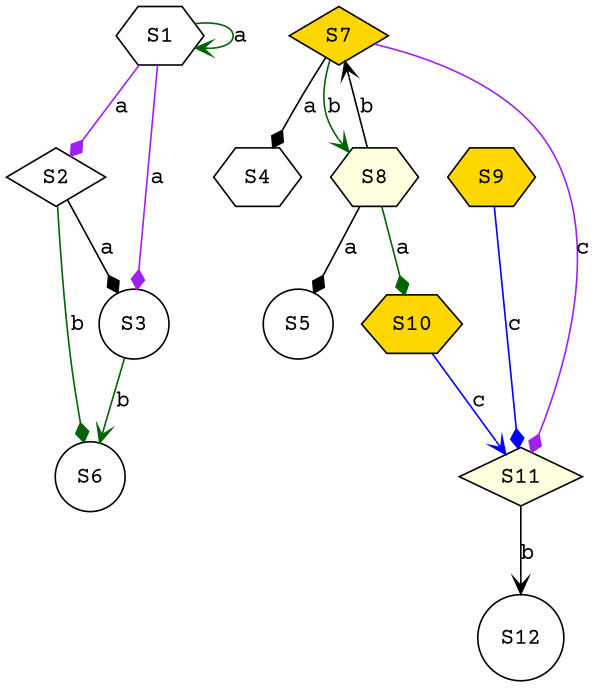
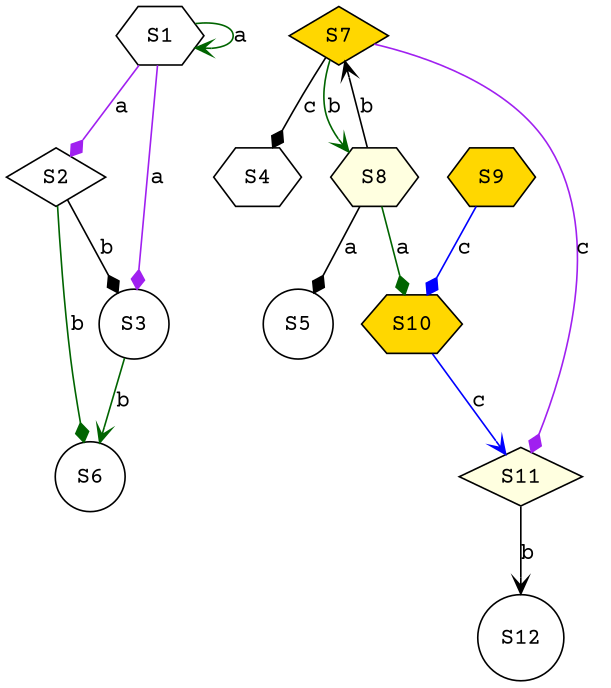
edge "S7" -> "S4": label "a" -> "c"
edge "S2" -> "S3": label "a" -> "b"
edge "S9" -> "S11": now "S9" -> "S10"
